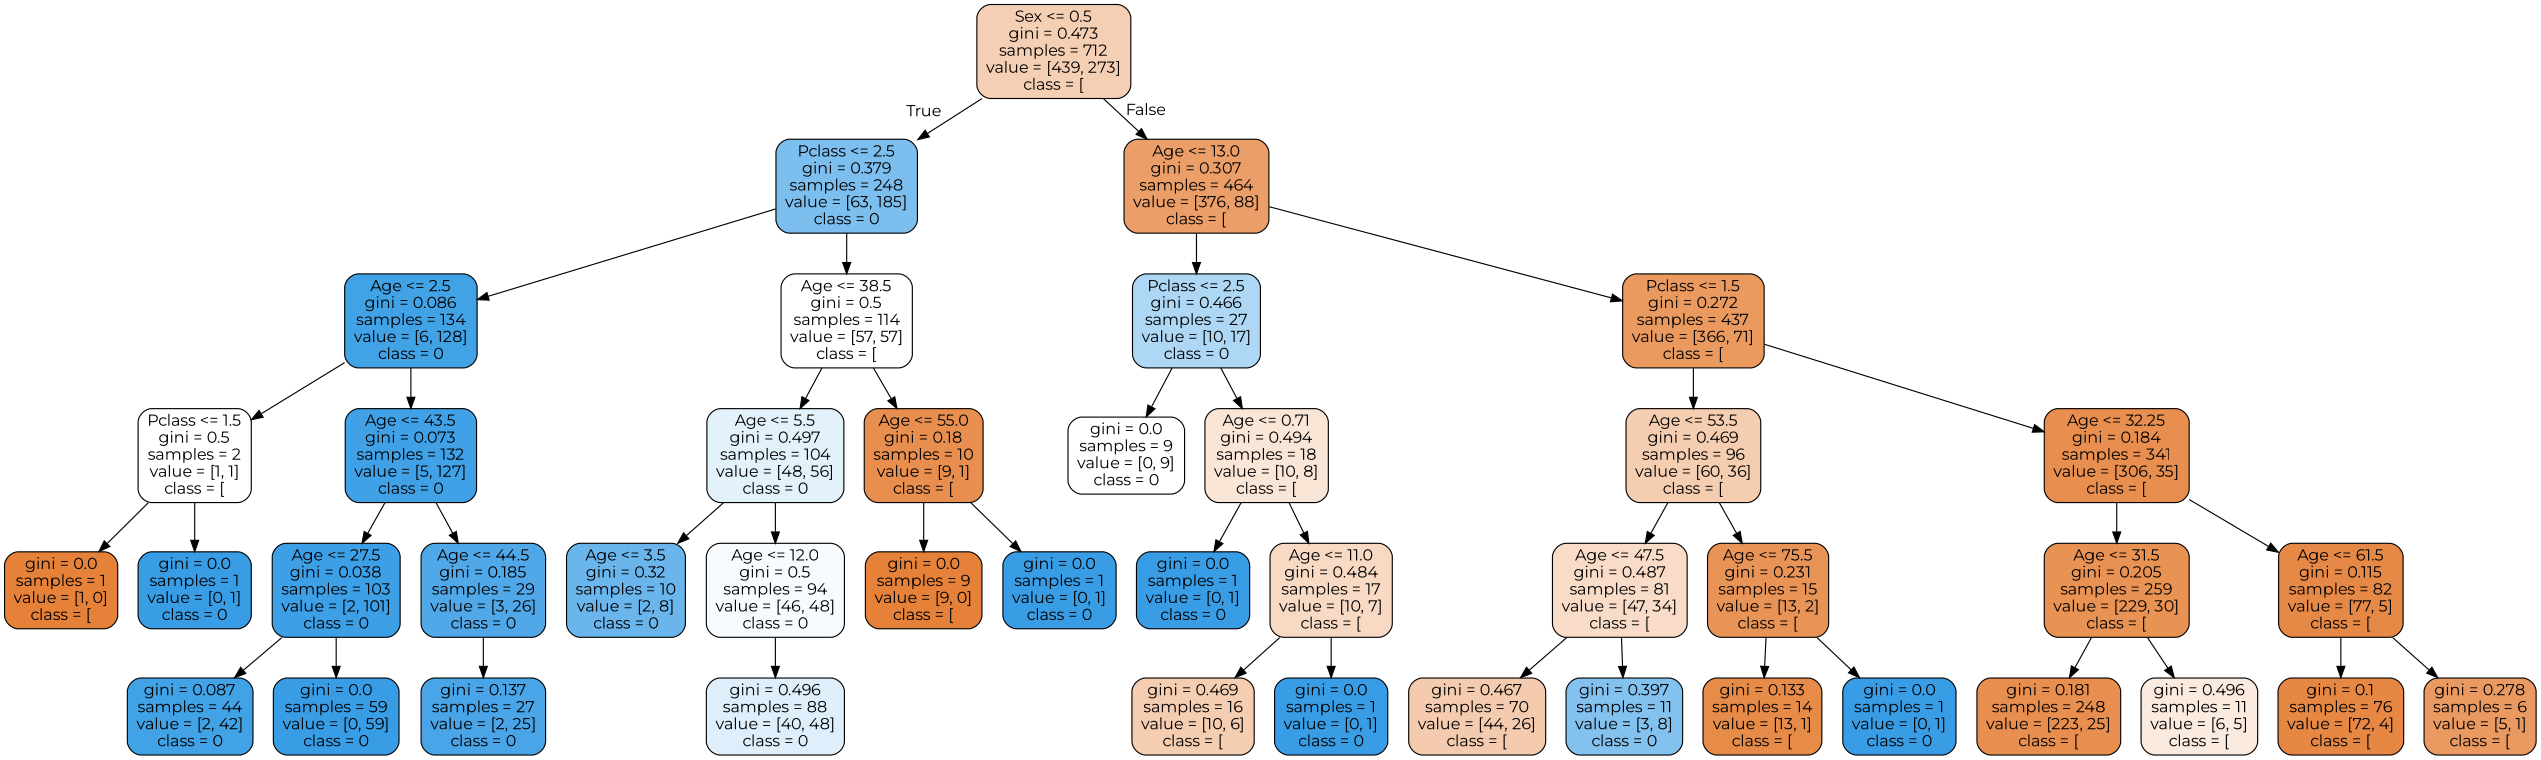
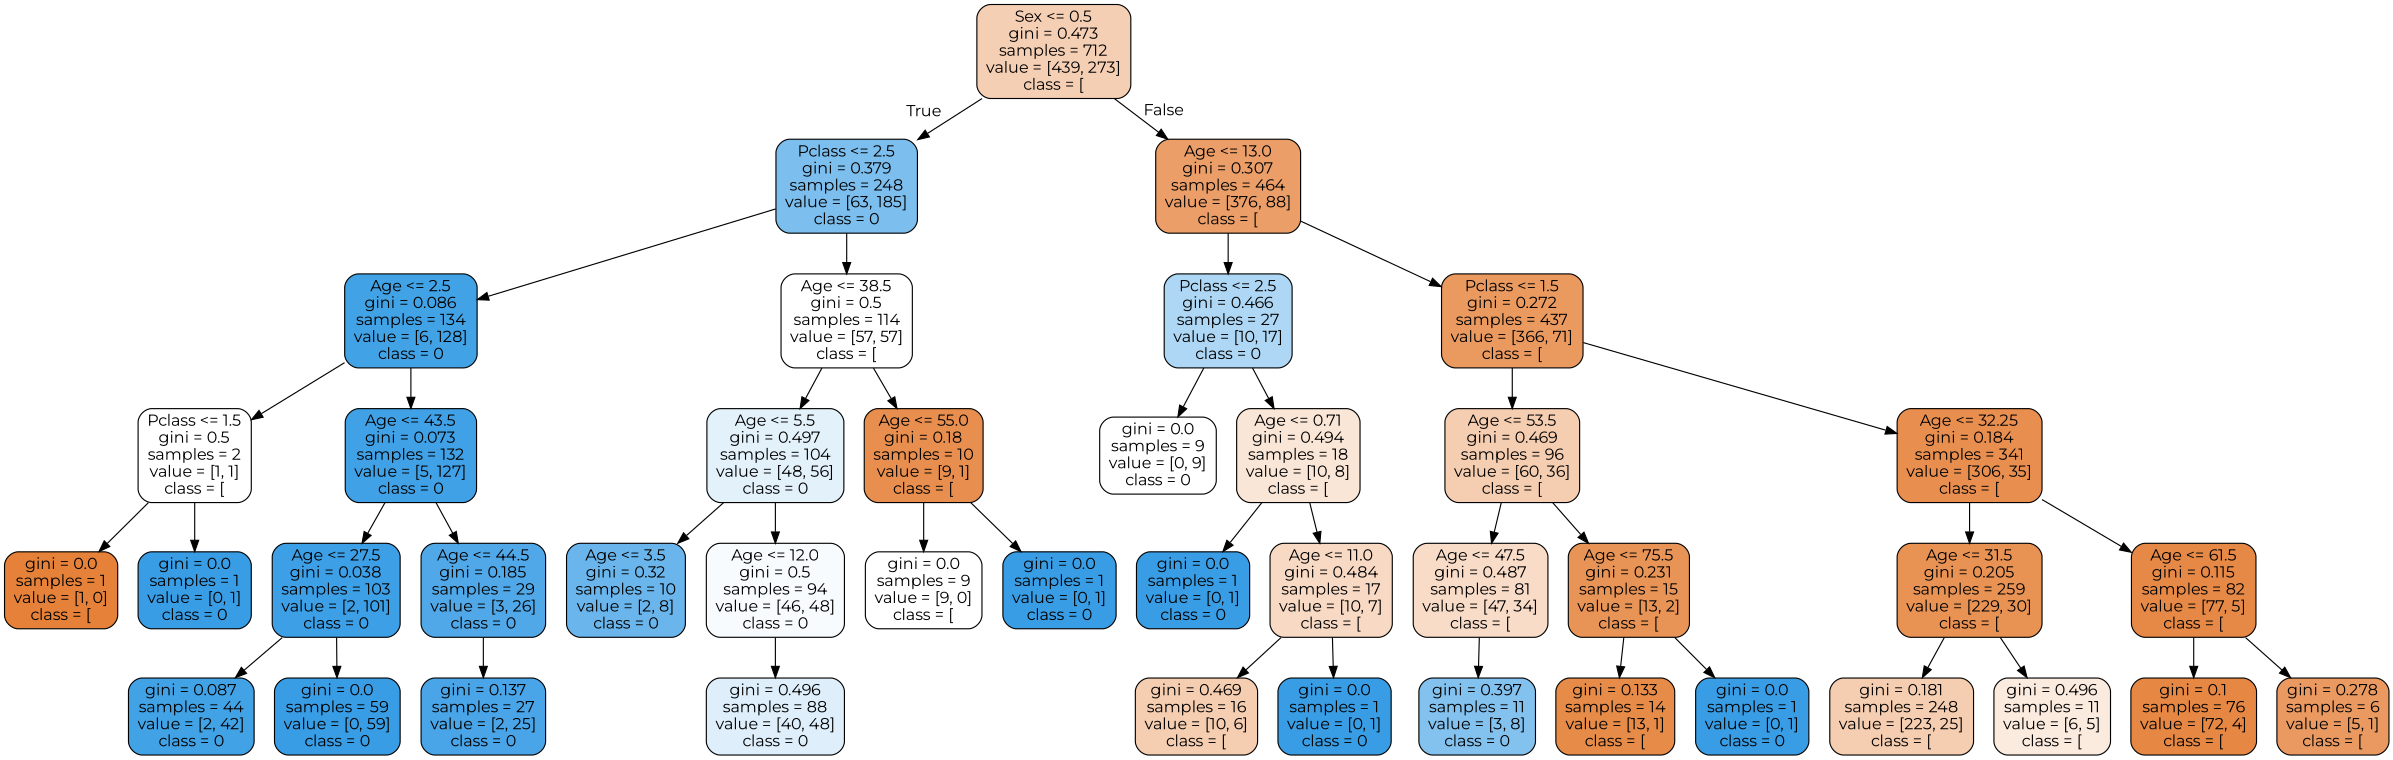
node "gini = 0.0 samples = 9 value = [9, 0] class = [": fillcolor #e58139 -> #ffffff
node "gini = 0.467 samples = 70 value = [44, 26] class = [": removed
node "gini = 0.181 samples = 248 value = [223, 25] class = [": fillcolor #e88f4f -> #f5cdb0
